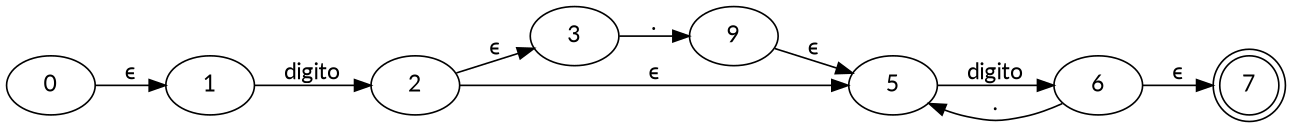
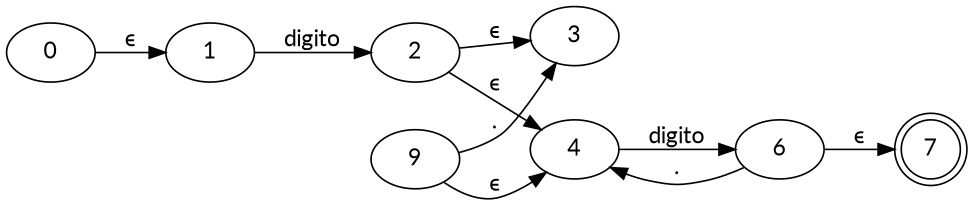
edge "3" -> "9": reversed
node "5": label "5" -> "4"
